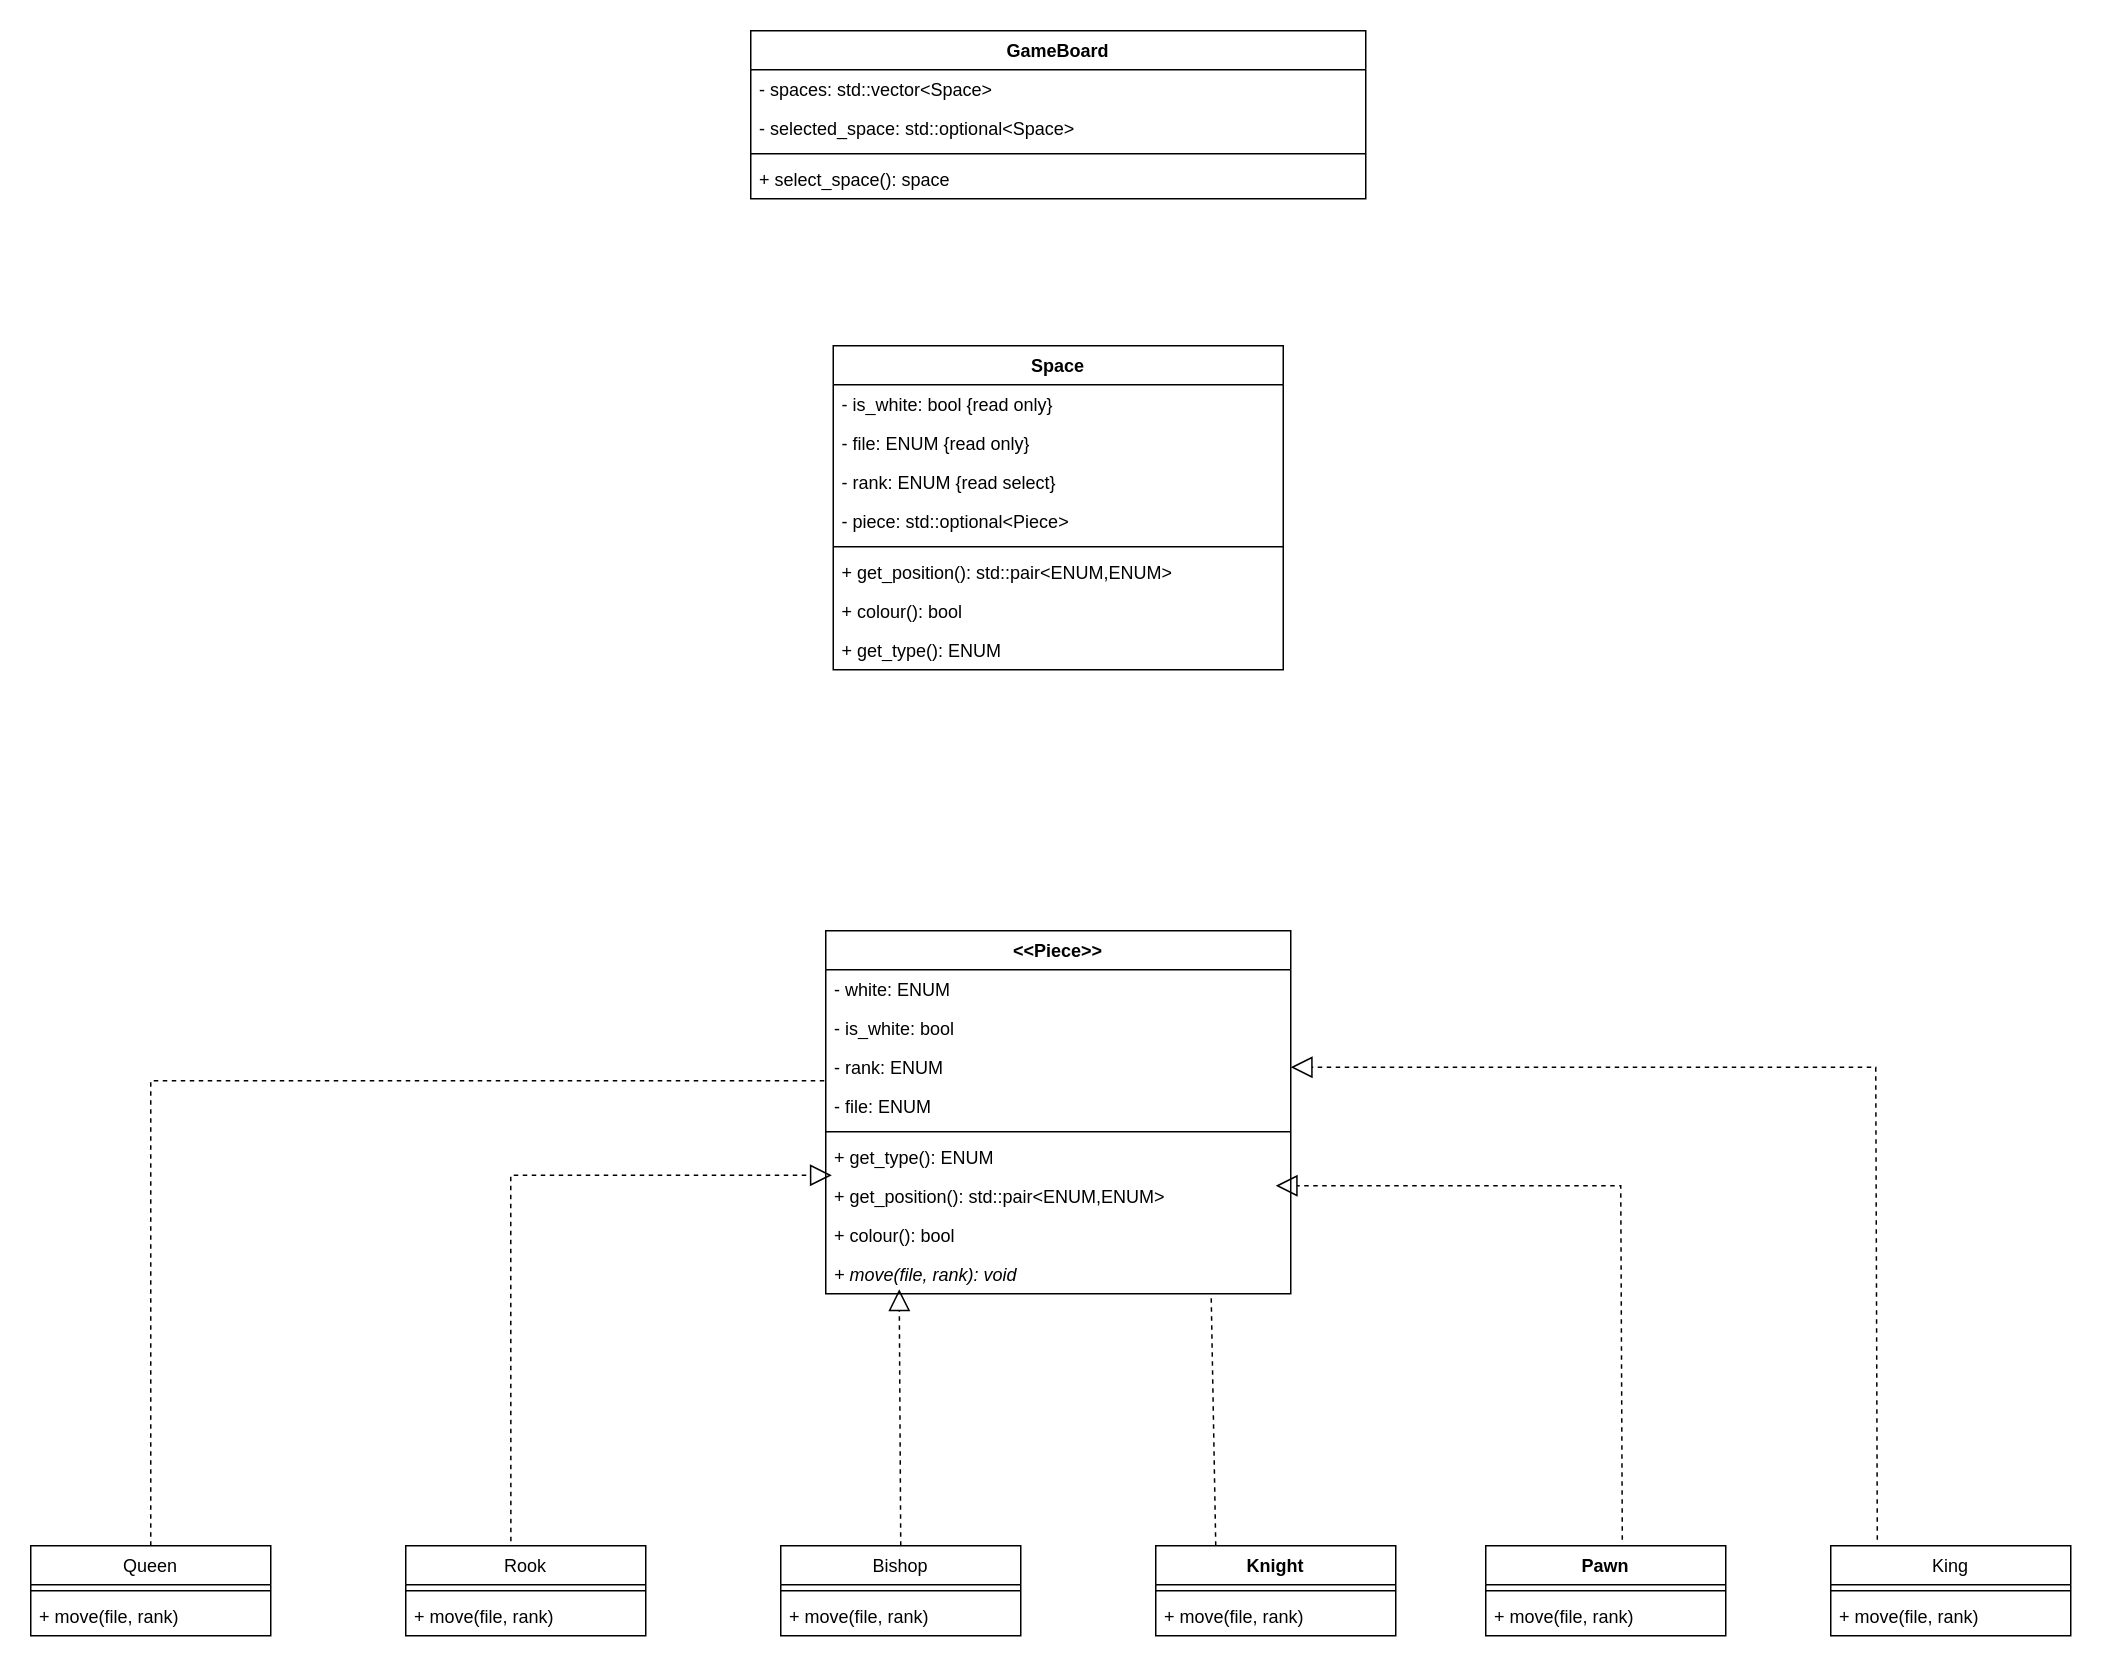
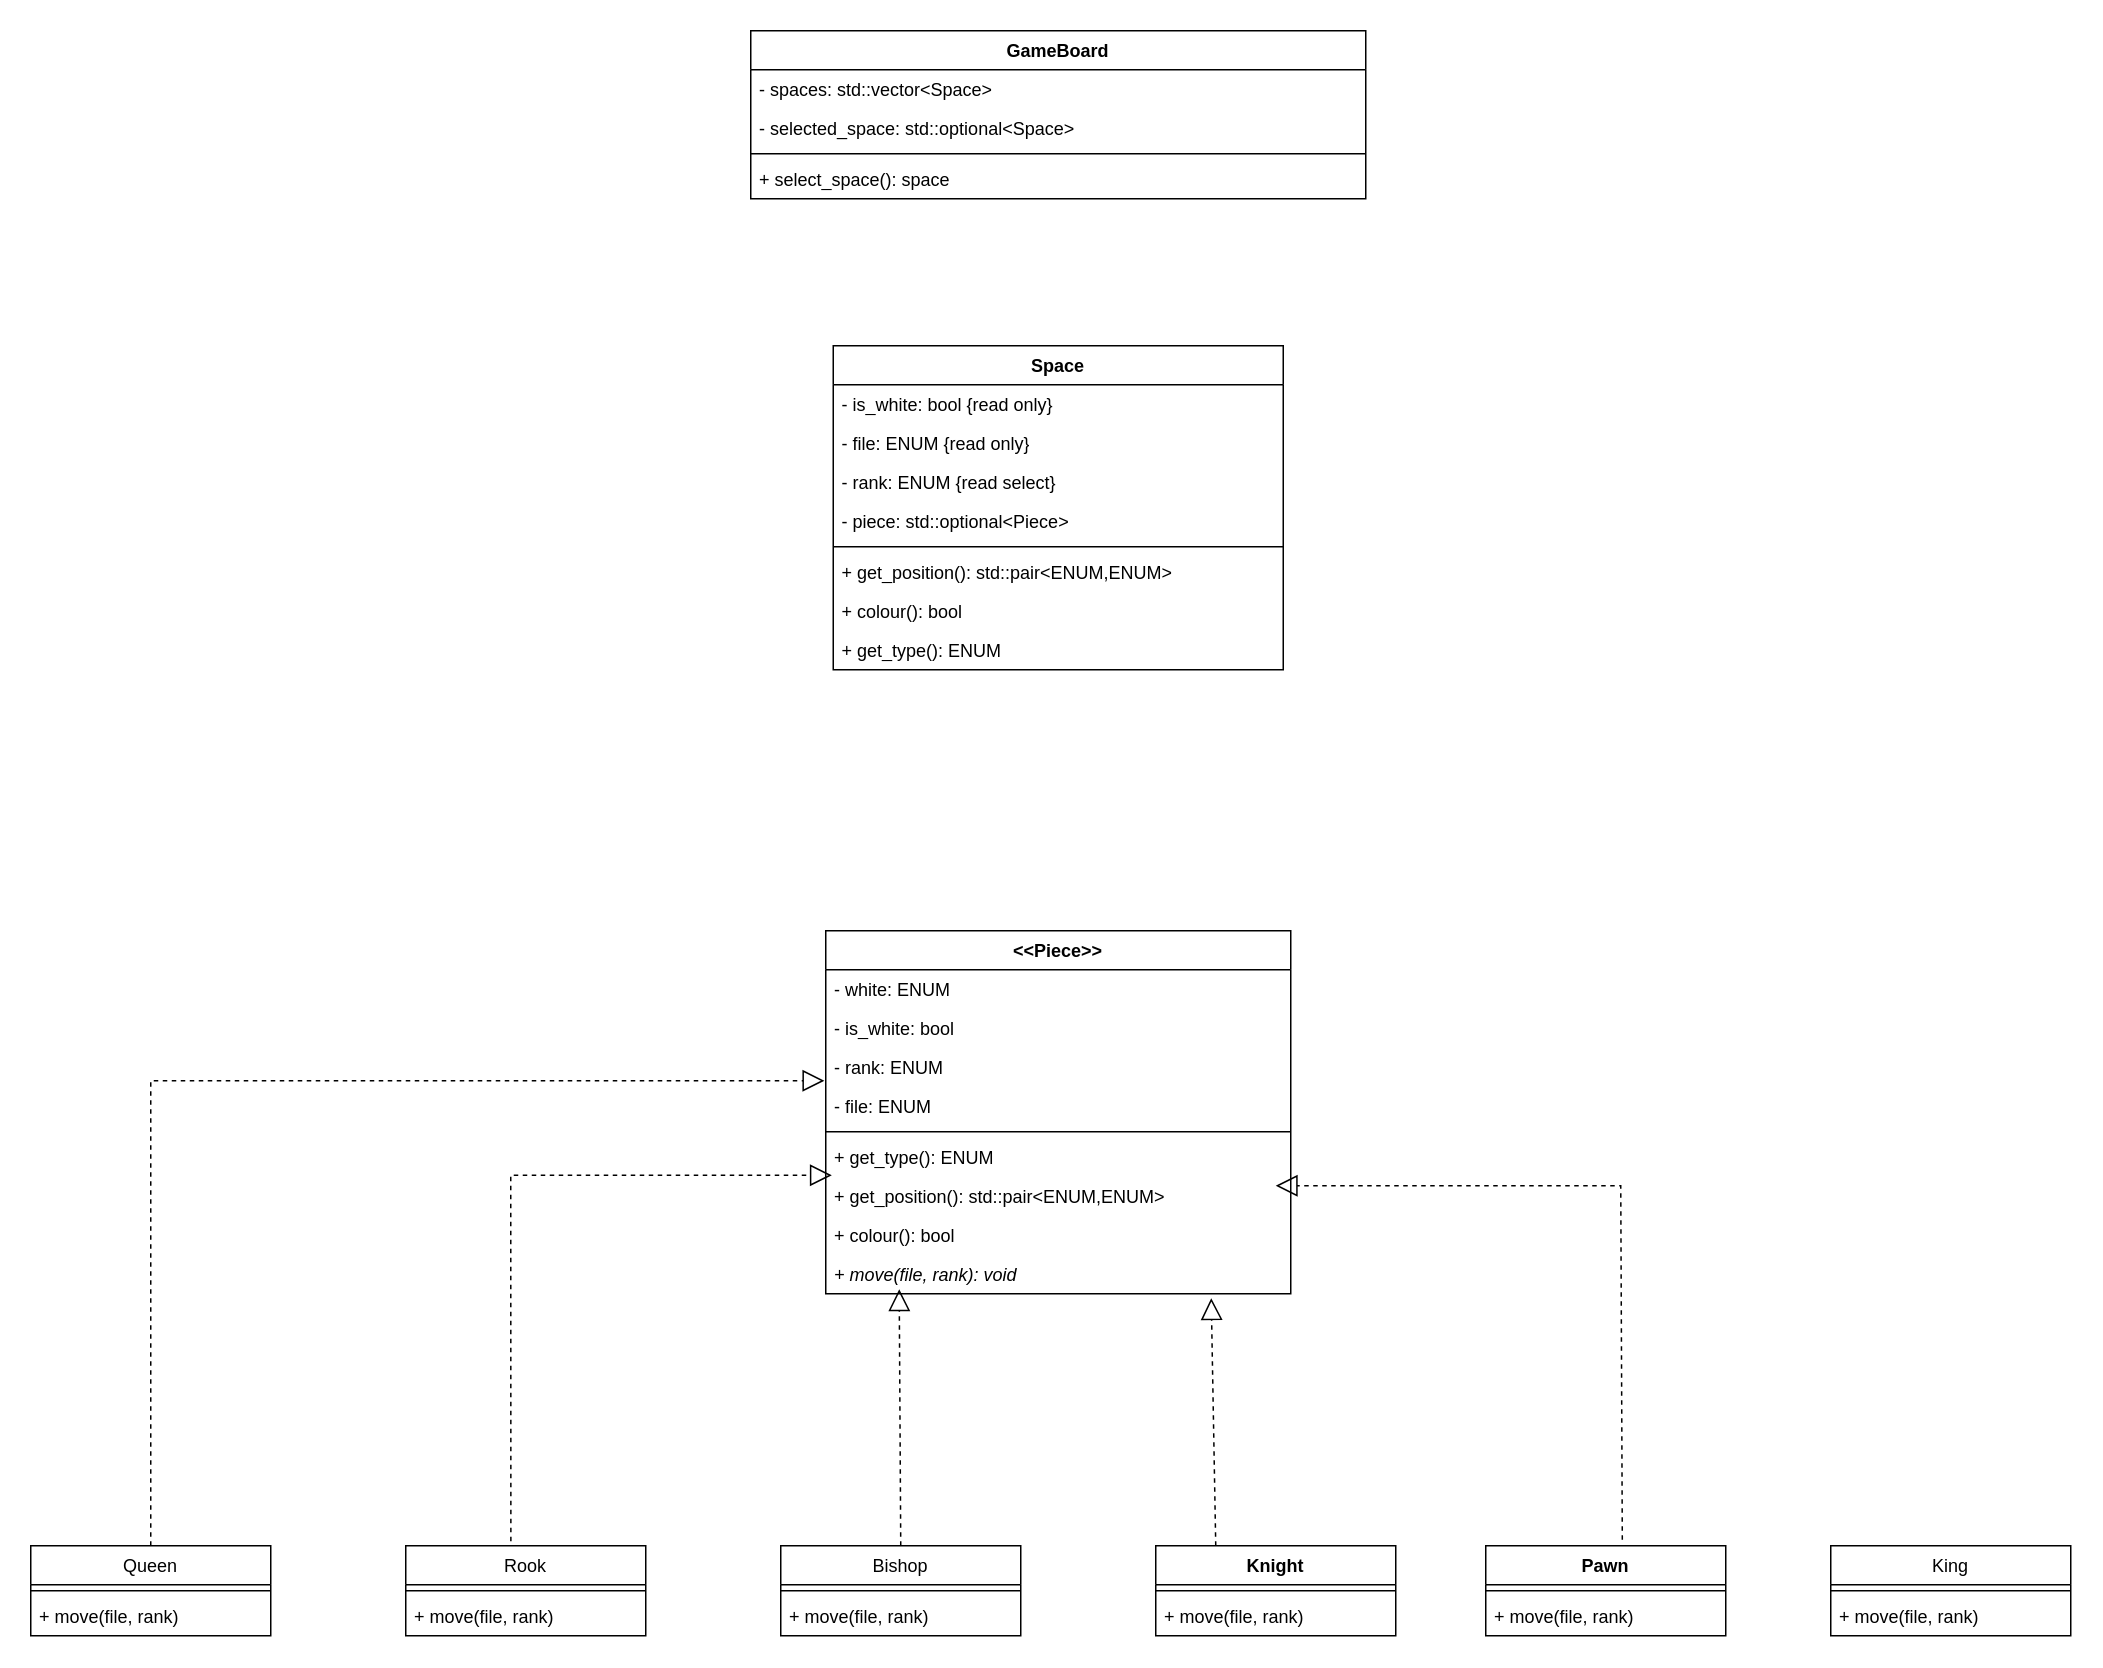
edge "King" -> "- rank: ENUM": removed
edge "- rank: ENUM" -- "Queen": arrowhead none -> block
edge "+ move(file, rank): void" -- "Knight": arrowhead none -> block
